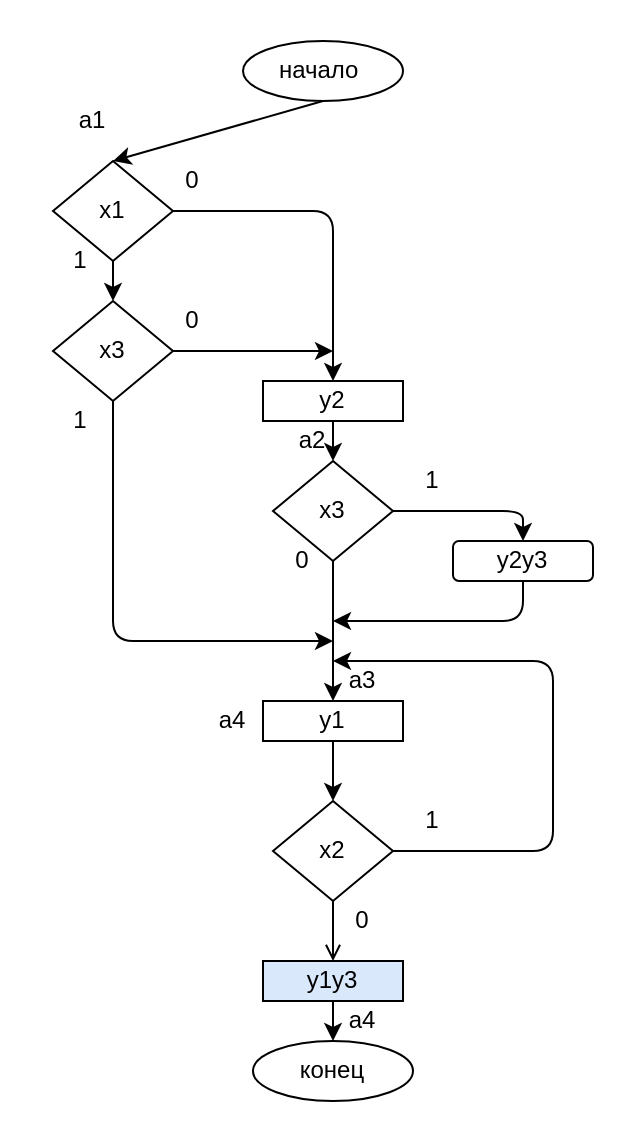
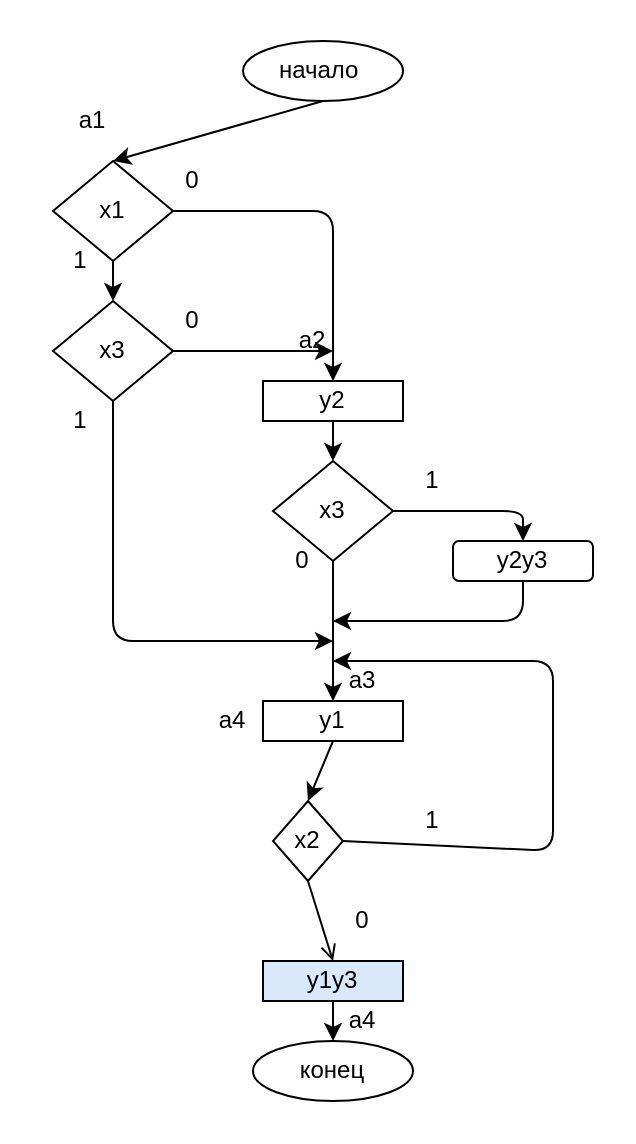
node "a2": moved (313, 441) -> (313, 341)
node "x2": size 120x100 -> 70x80
